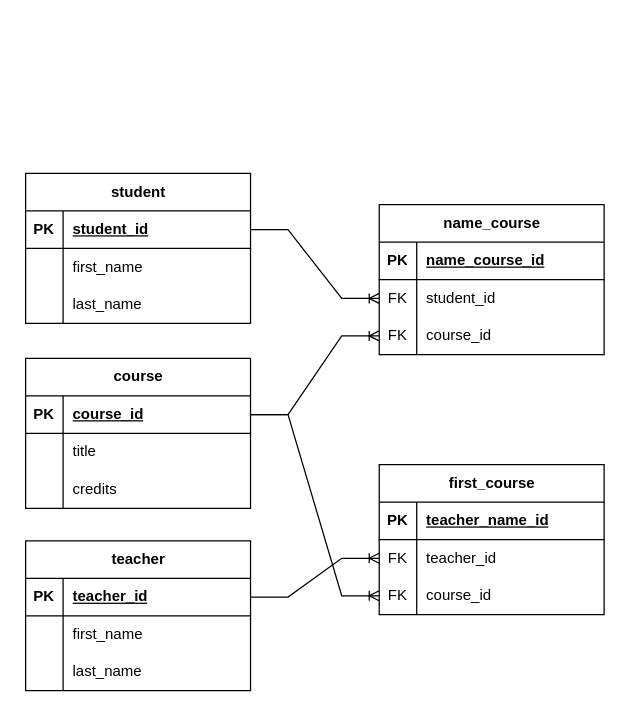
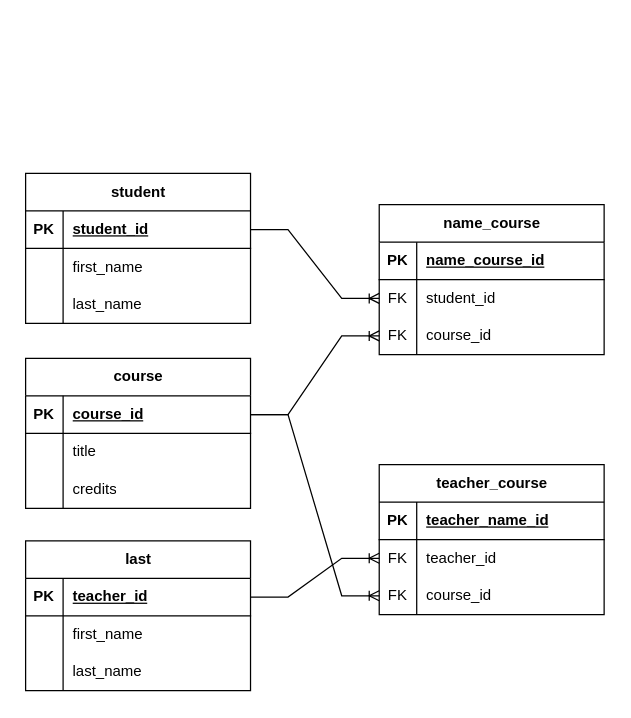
node "first_course": label "first_course" -> "teacher_course"
node "teacher": label "teacher" -> "last"
